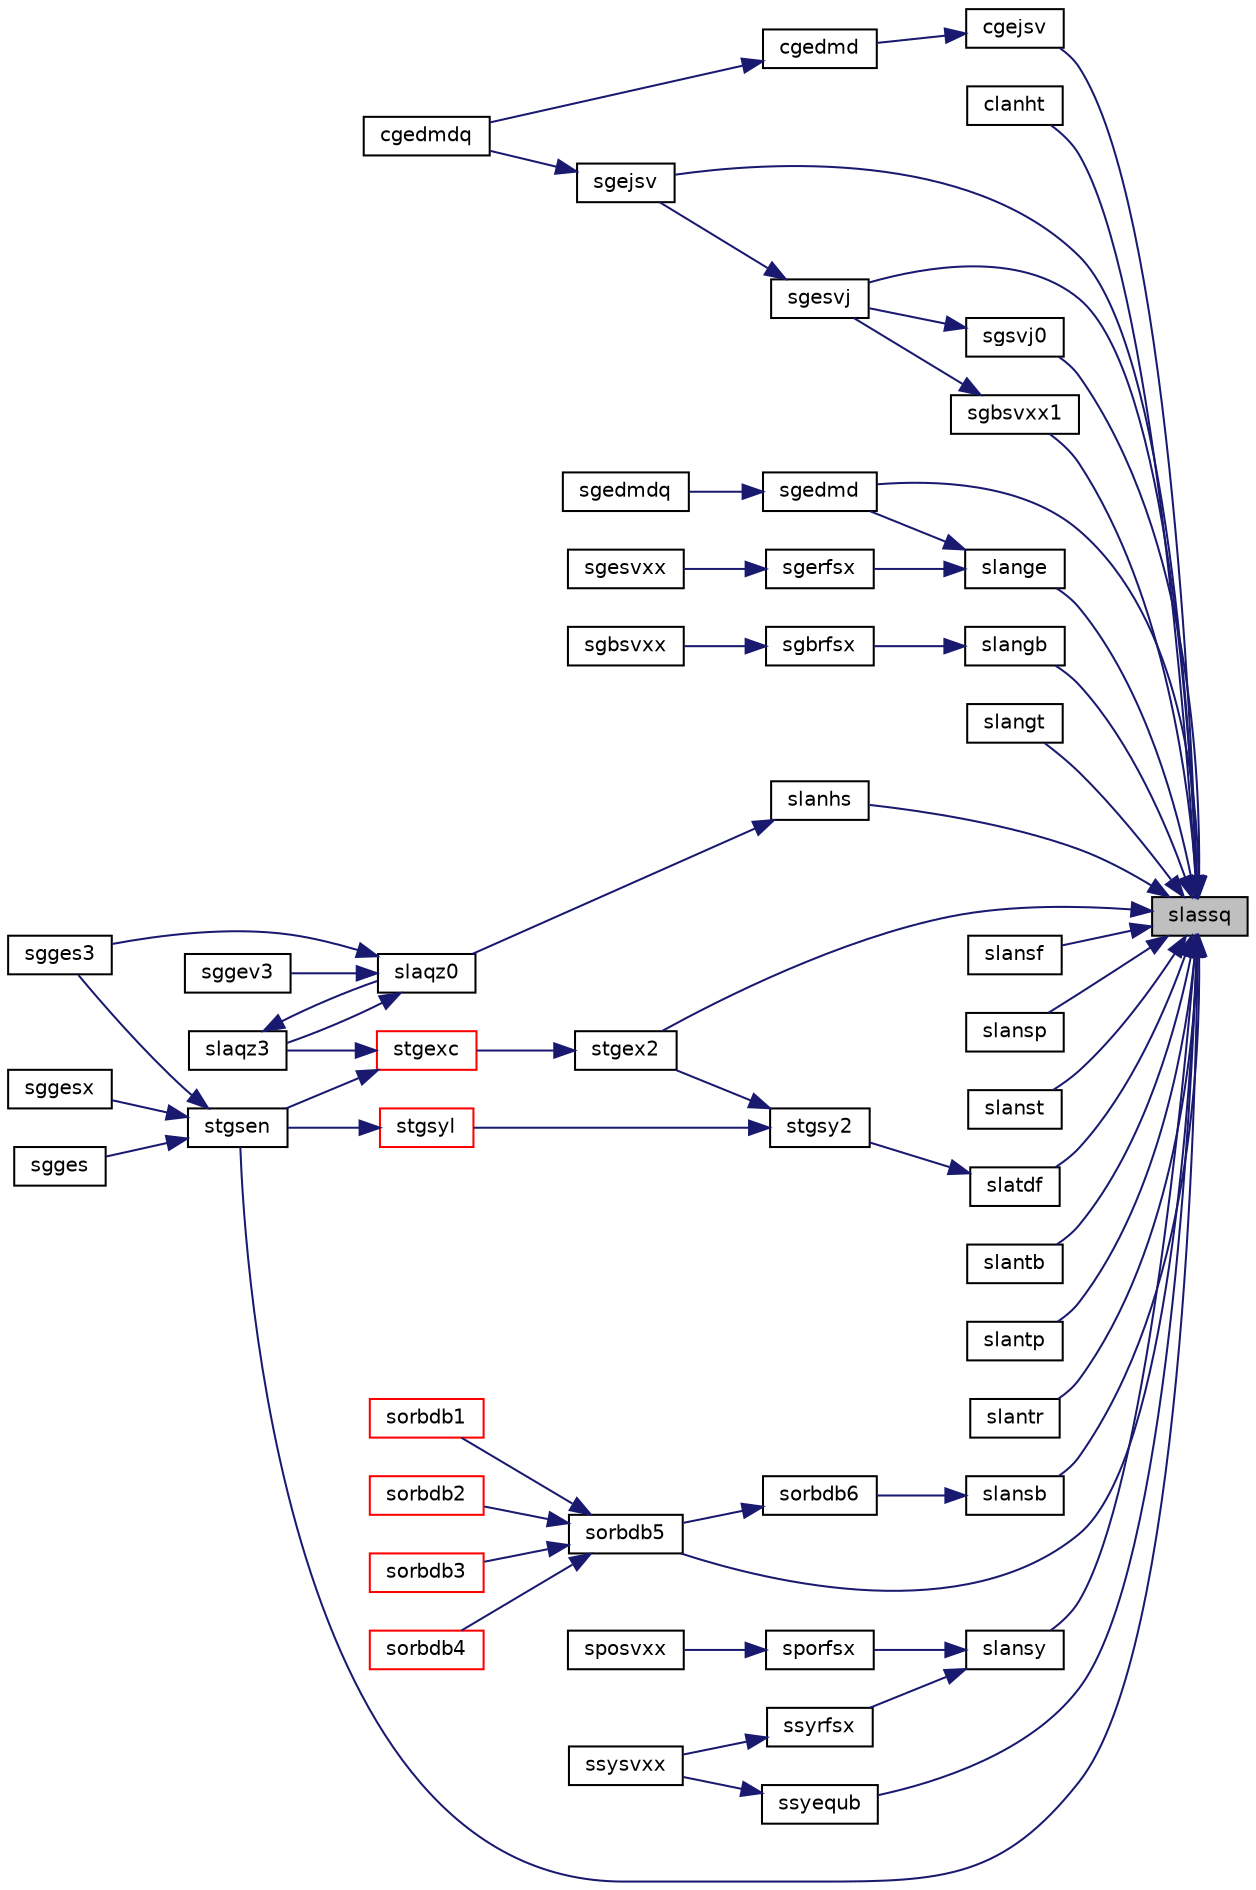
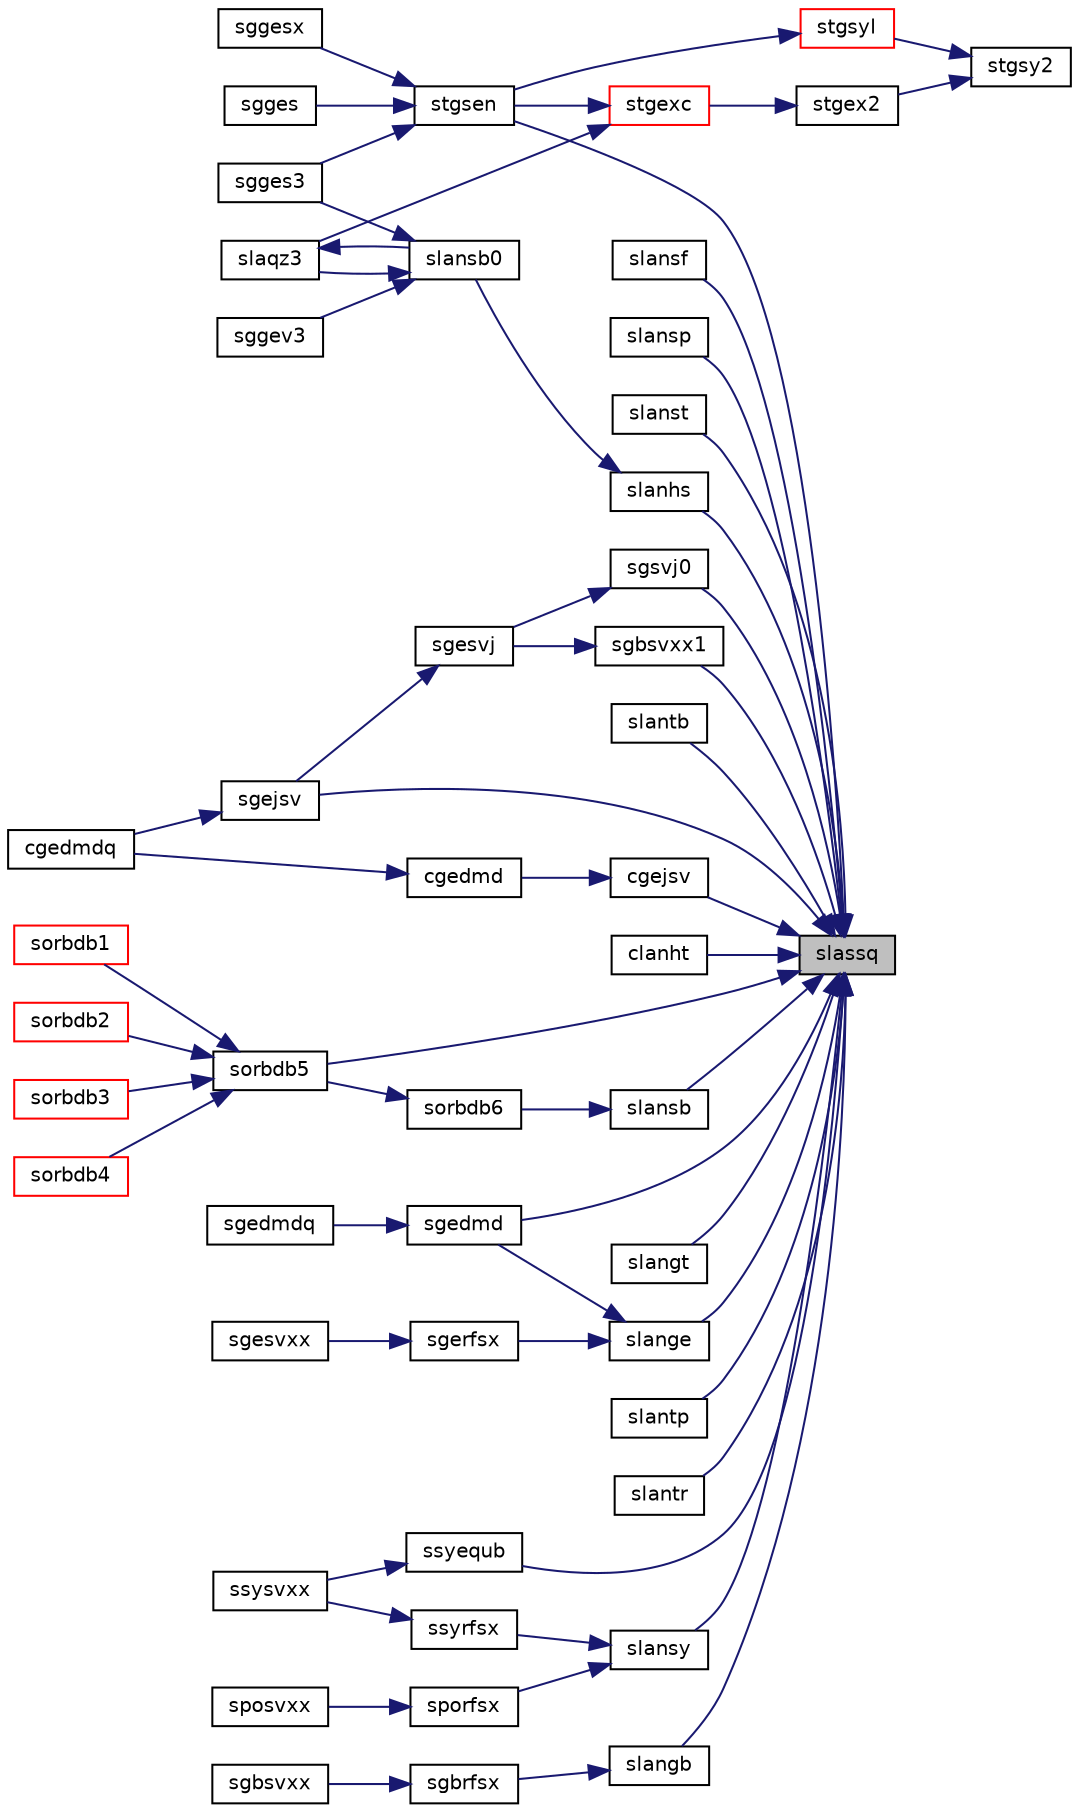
edge "sgesvj" -> "slassq": removed
edge "stgex2" -> "slassq": removed
node "slaqz0": label "slaqz0" -> "slansb0"
node "slatdf": removed
